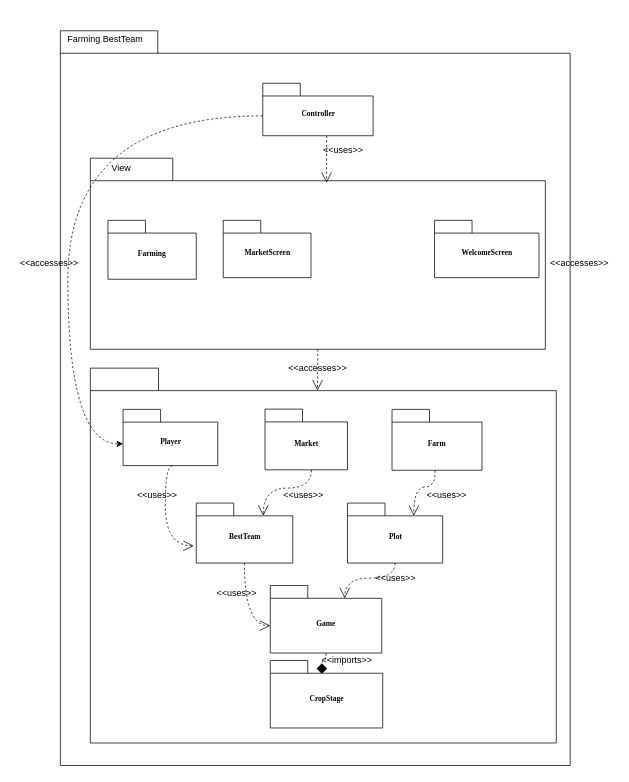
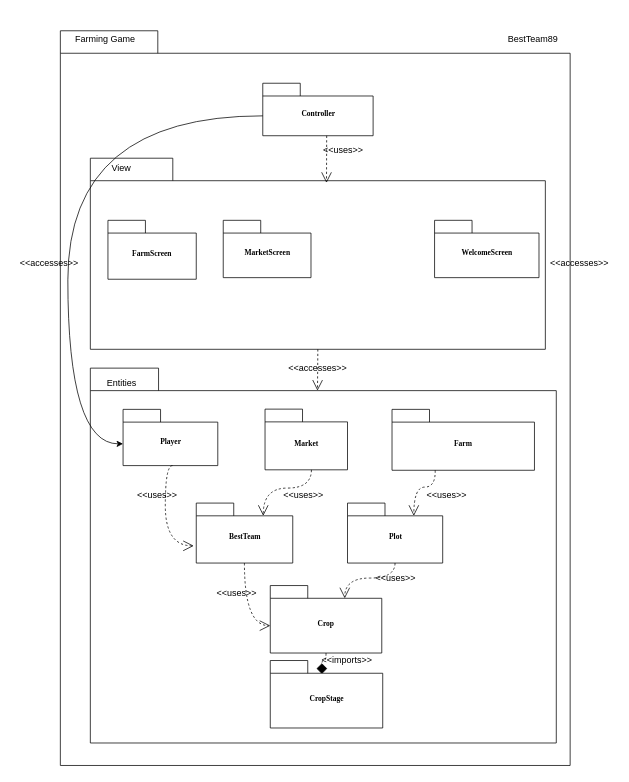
node "BestTeam89": added
node "Farming BestTeam": label "Farming BestTeam" -> "Farming Game"
edge "Controller" -> "Player": style dashed -> solid
node "Farming": label "Farming" -> "FarmScreen"
node "Entities": added
node "Farm": size 90x61 -> 143x61
node "Game": label "Game" -> "Crop"
